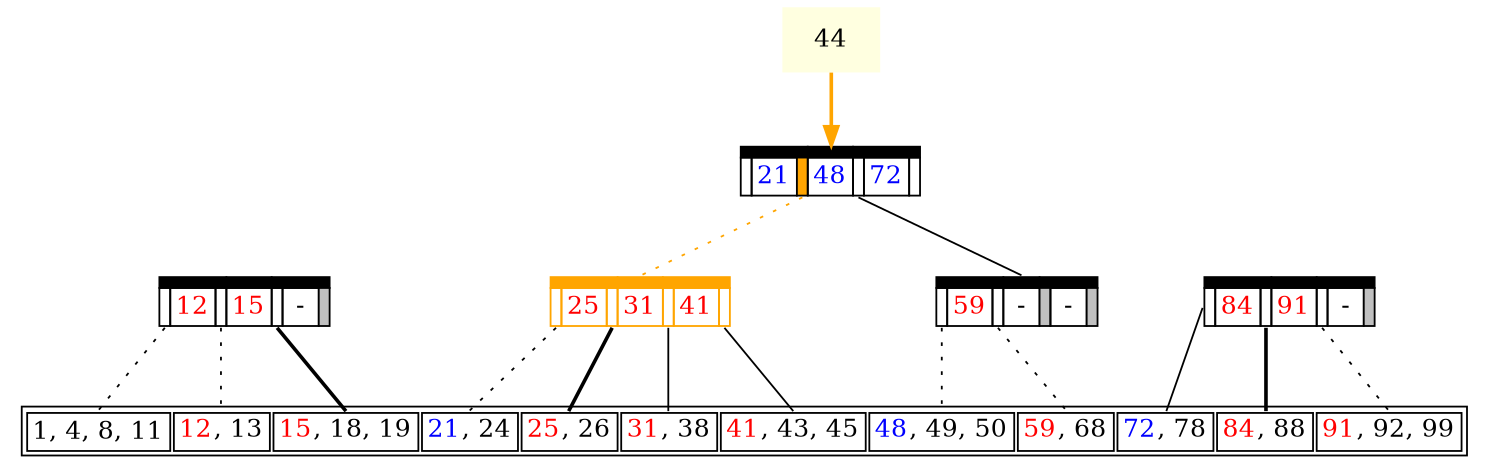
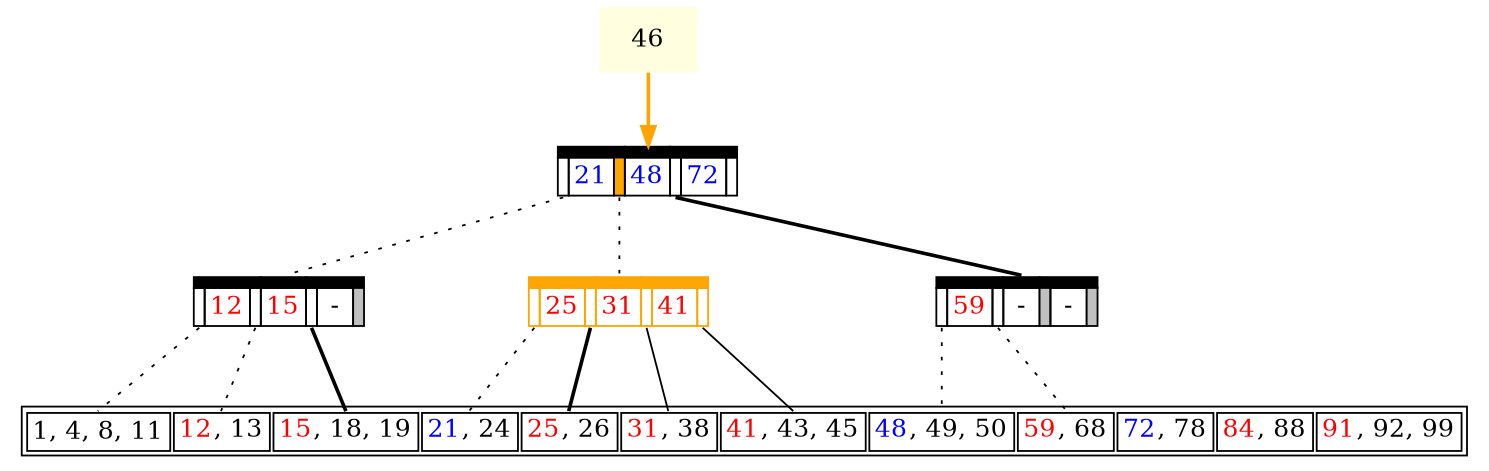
node "44": label "44" -> "46"
edge "21" -- "12": added
edge "21" -- "25": color orange -> black
edge "21" -- "59": style solid -> bold
node "84": removed
